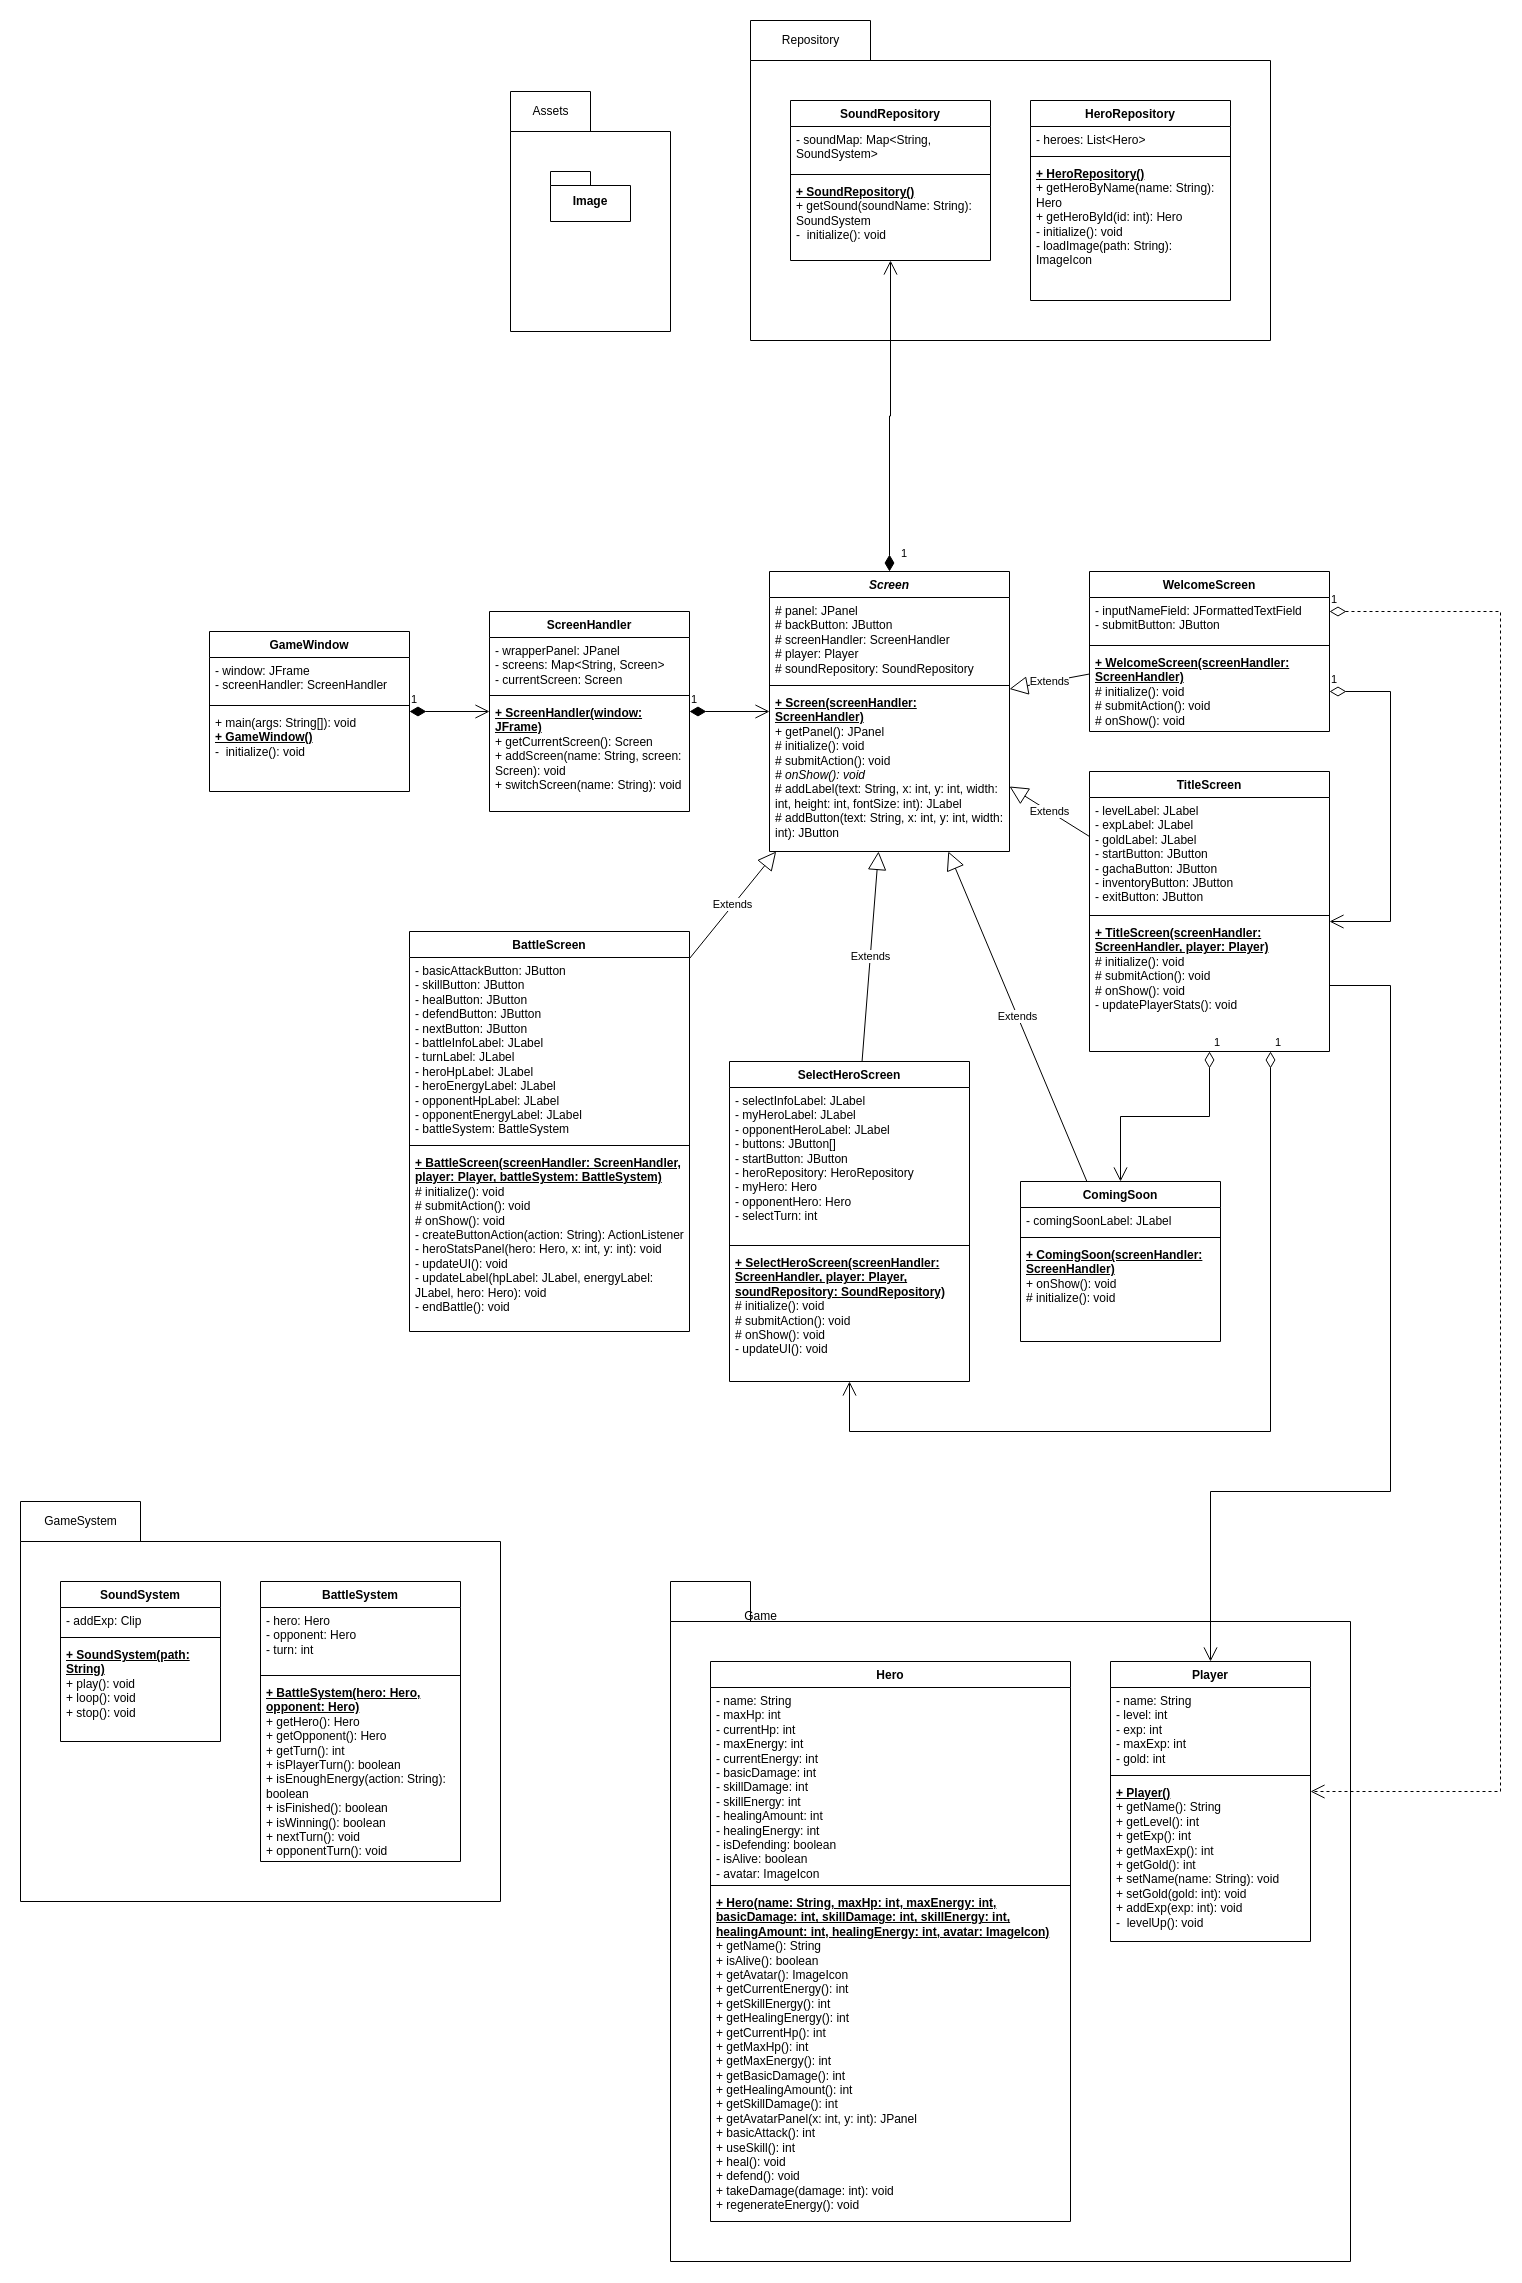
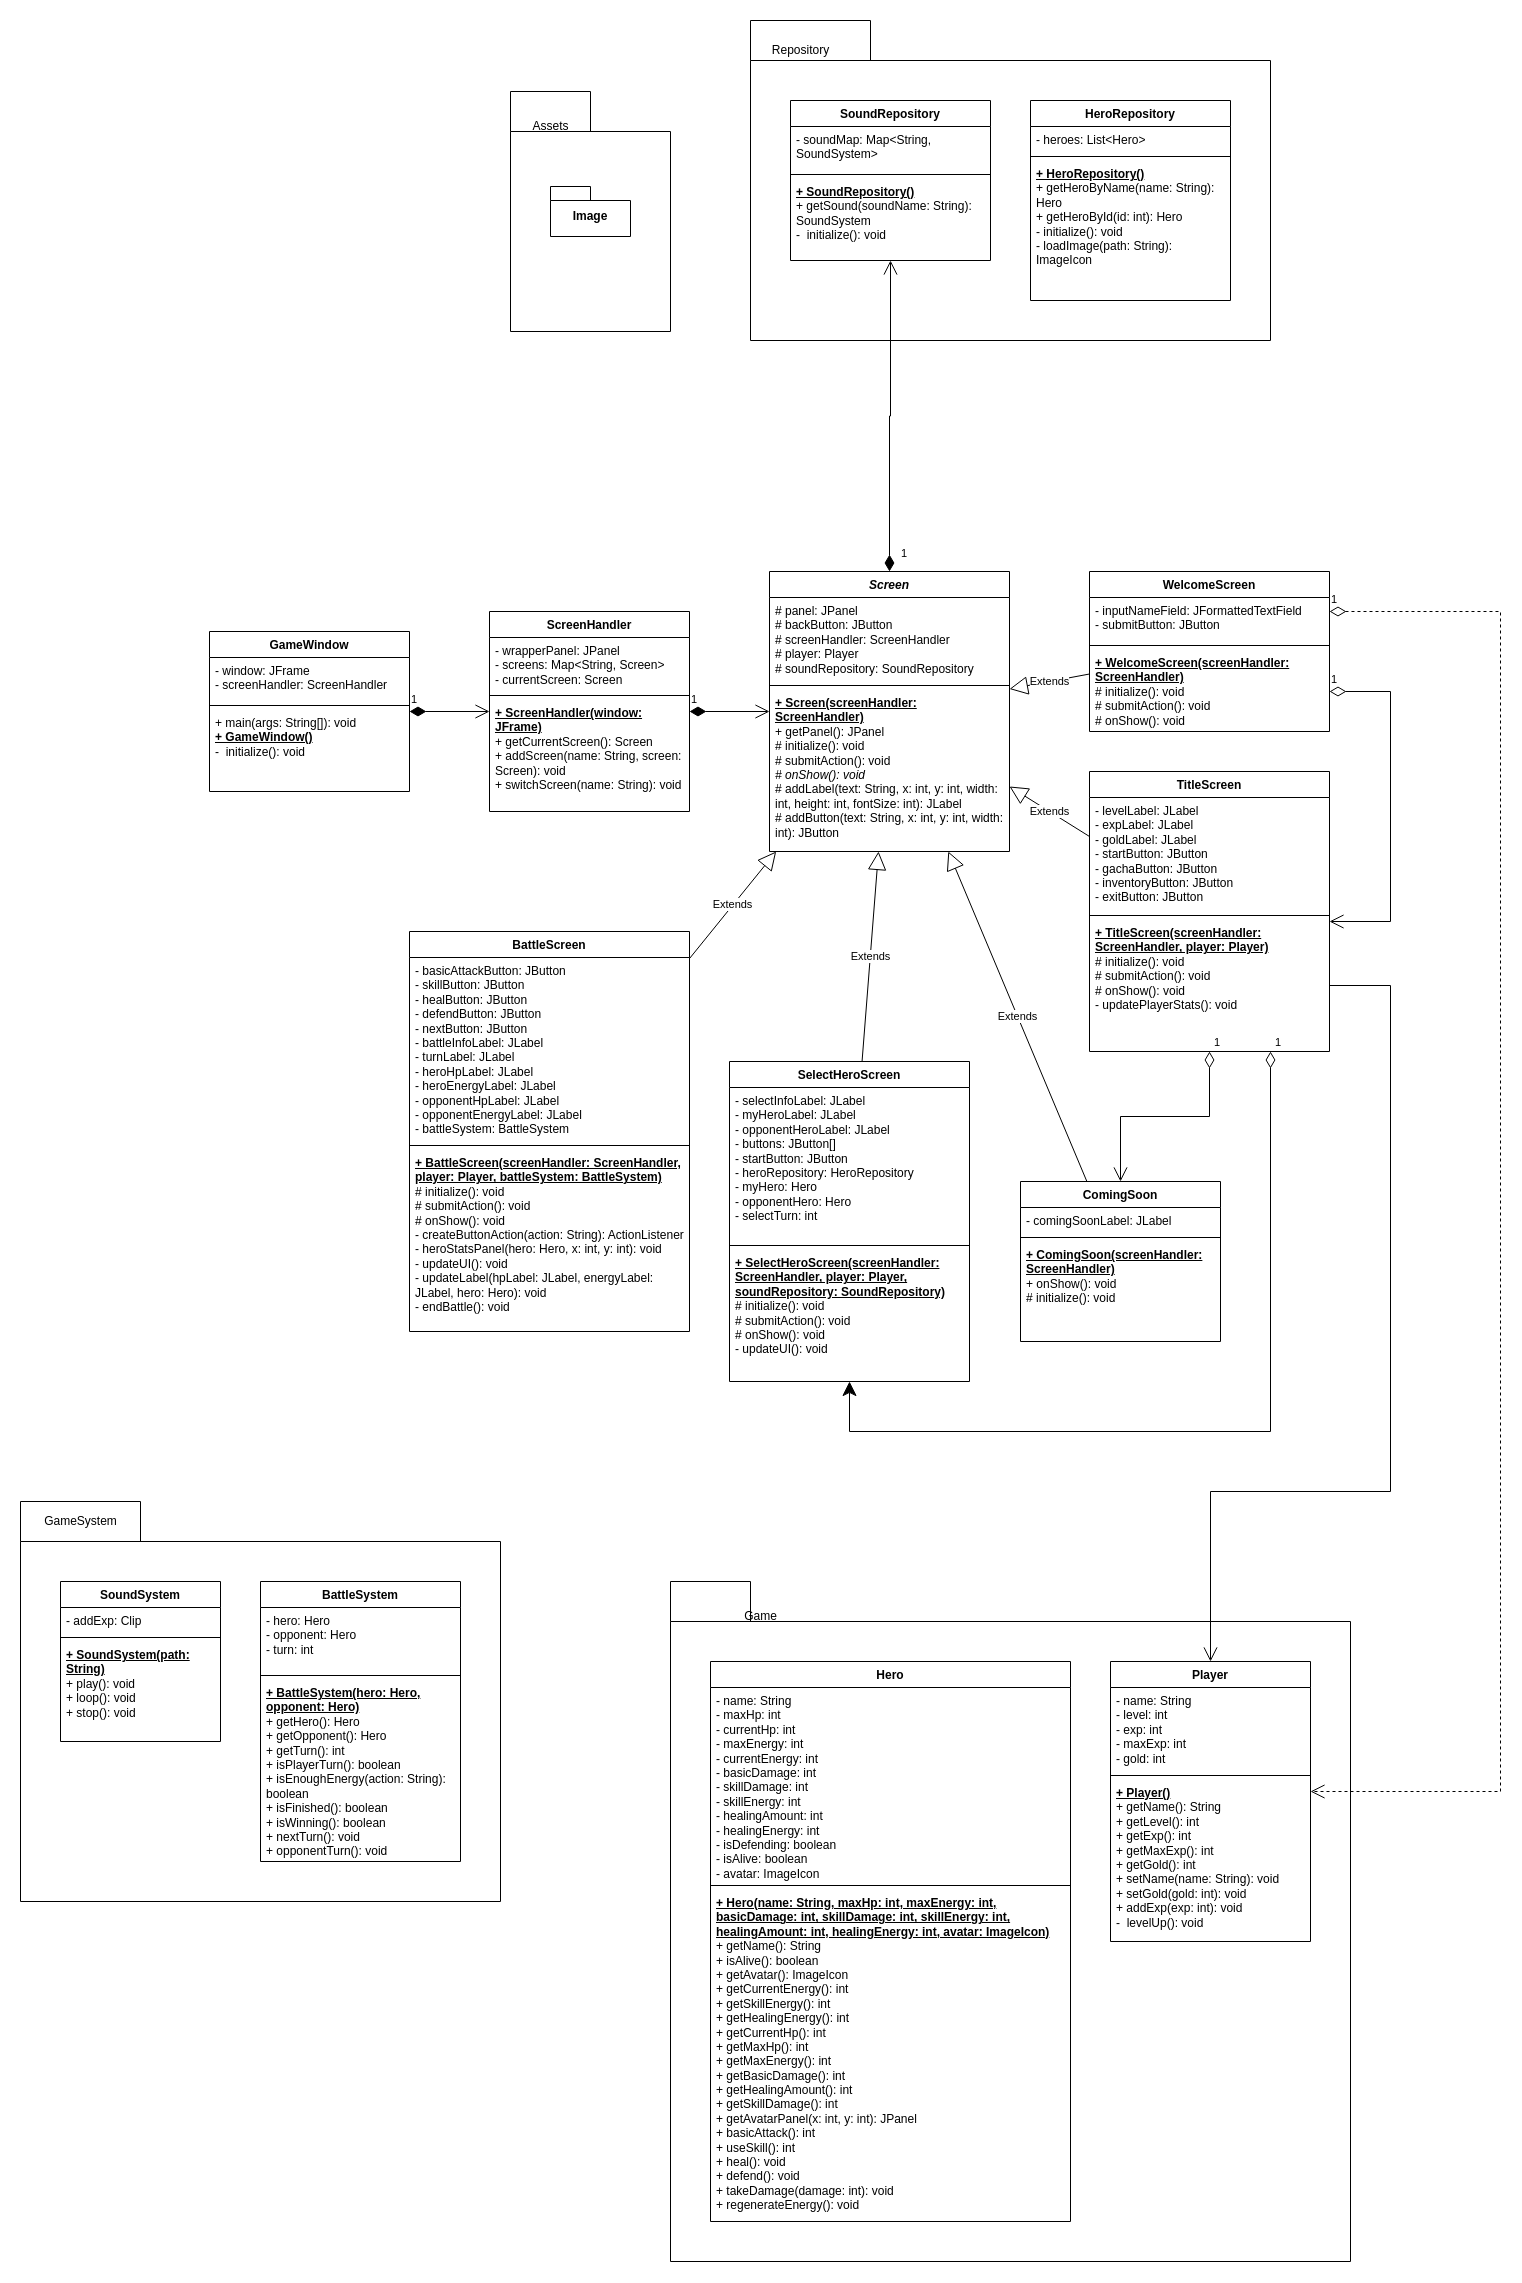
node "Repository": moved (811, 41) -> (801, 51)
node "Assets": moved (551, 112) -> (551, 127)
node "Image": moved (591, 197) -> (591, 212)
edge "TitleScreen" -- "SelectHeroScreen": arrowhead open -> classic
